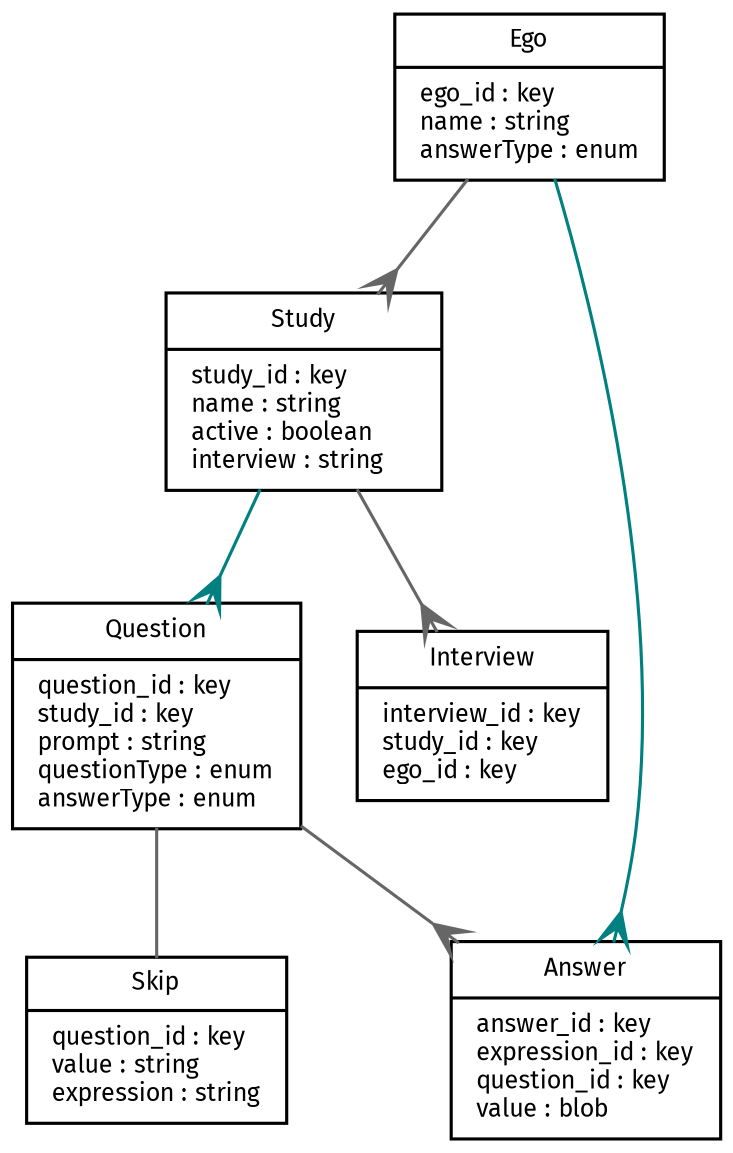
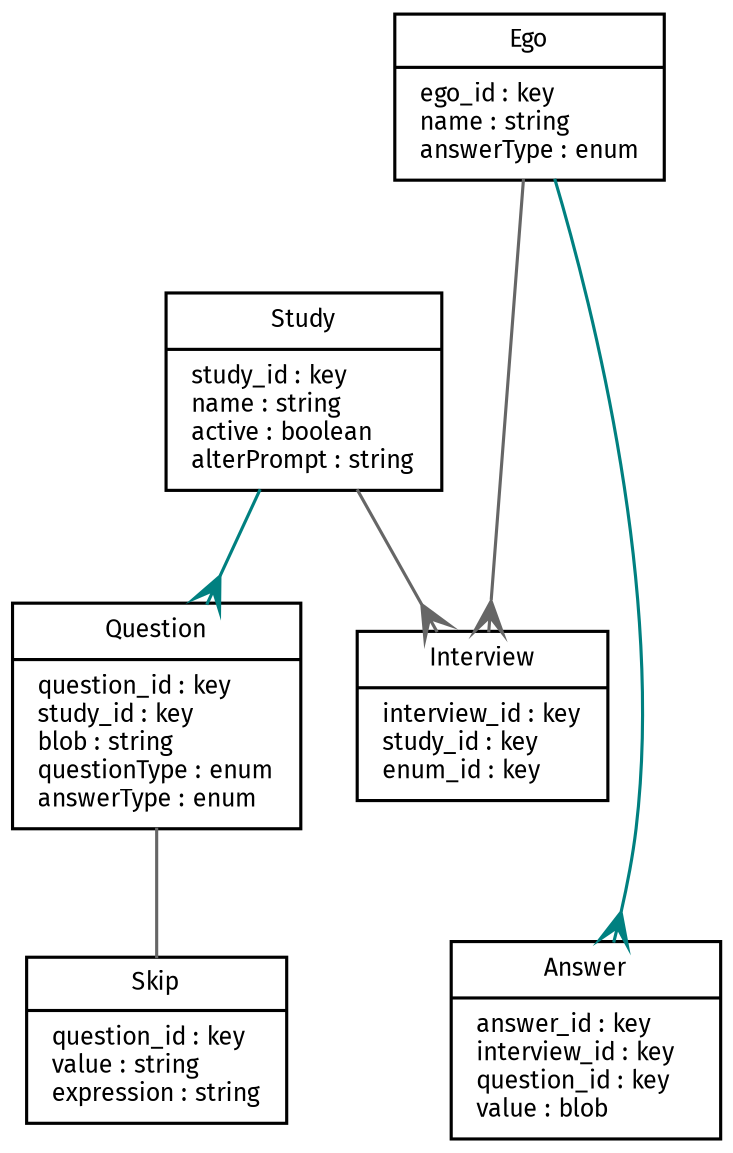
edge "Ego" -> "Study": now "Ego" -> "Interview"
node "Study": text "interview : string" -> "alterPrompt : string"
node "Question": text "prompt : string" -> "blob : string"
node "Interview": text "ego_id : key" -> "enum_id : key"
edge "Question" -> "Answer": removed
node "Answer": text "expression_id : key" -> "interview_id : key"
